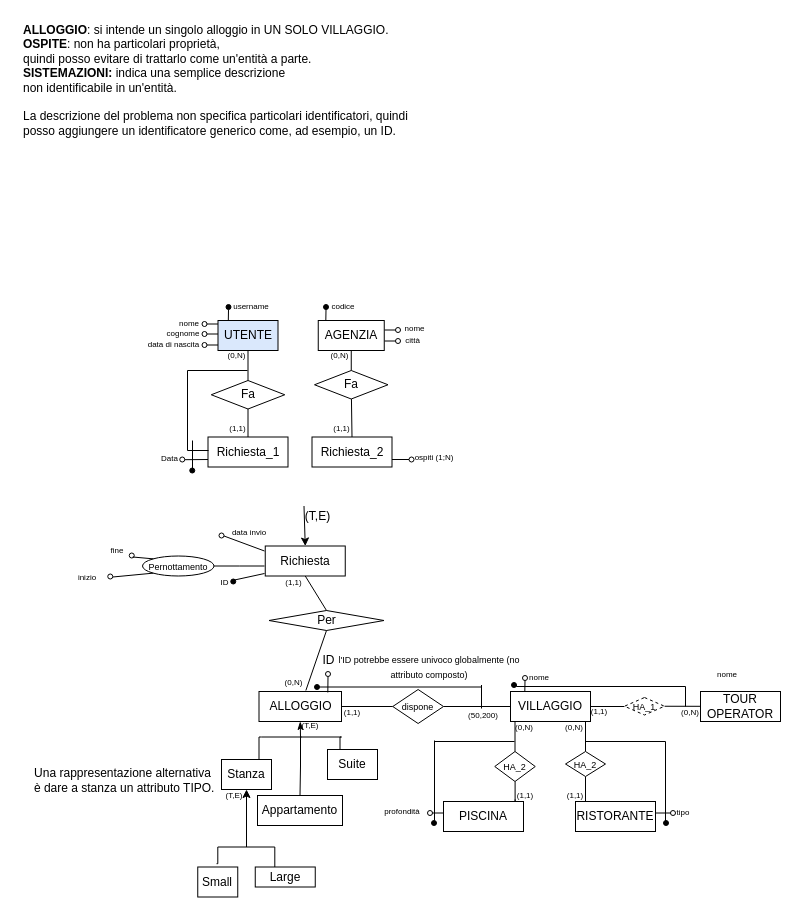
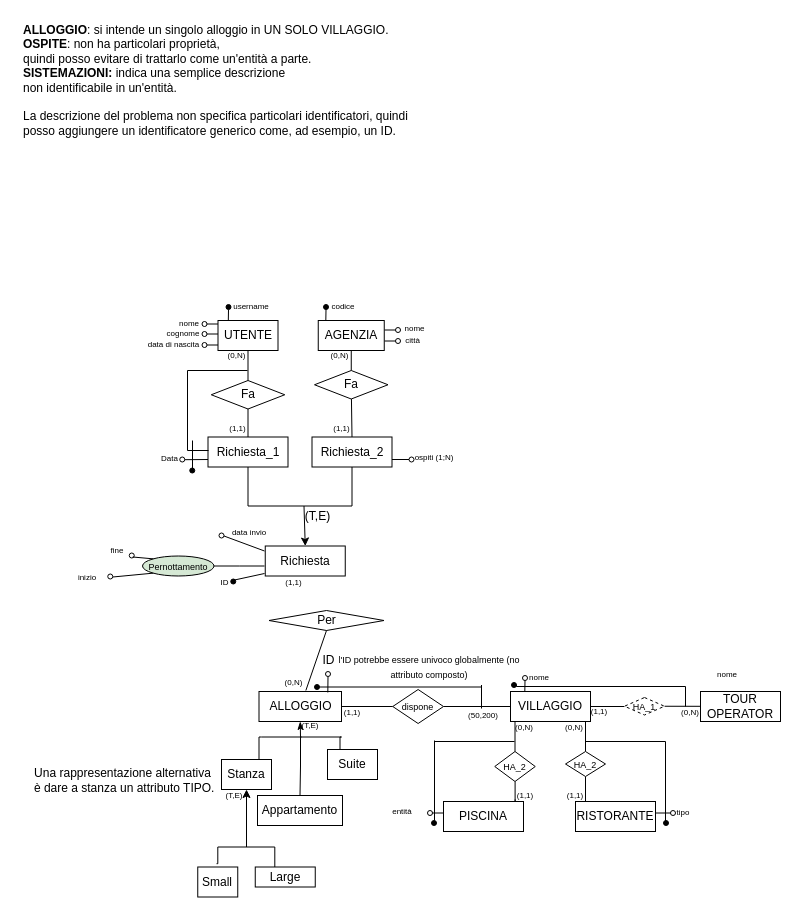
node "UTENTE": fillcolor #dae8fc -> #ffffff
edge "Richiesta_1" -- "Richiesta_2": added
node "Pernottamento": fillcolor #ffffff -> #d5e8d4
edge "Richiesta" -- "Per": removed
node "profondità": label "profondità" -> "entità"
